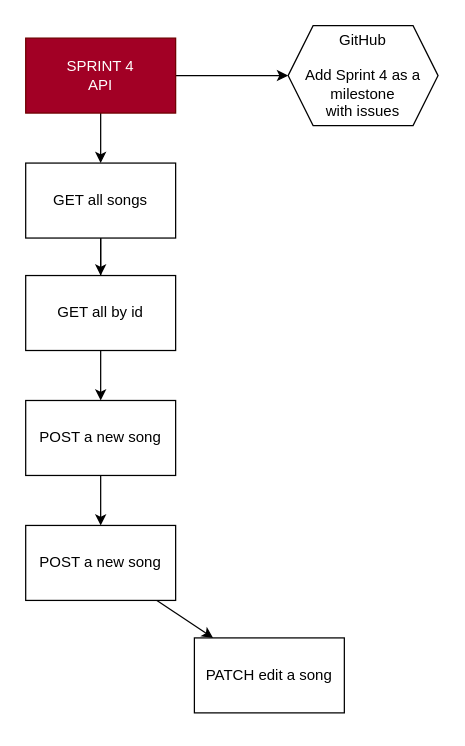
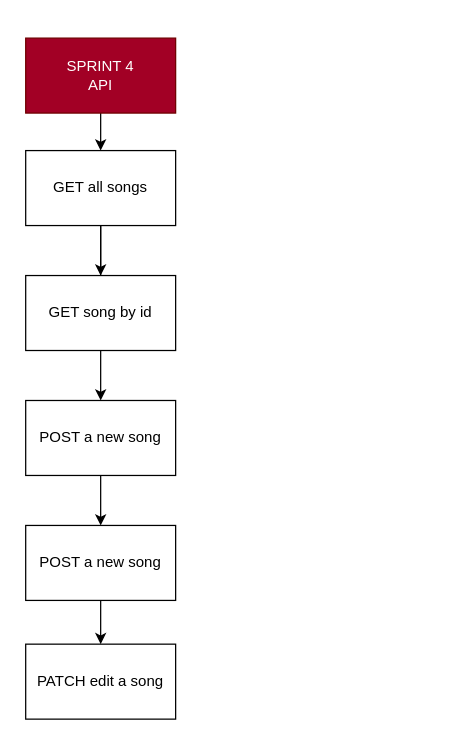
edge "SPRINT 4 API" -> "GitHub Add Sprint 4 as a milestone with issues": removed
node "GitHub Add Sprint 4 as a milestone with issues": removed
node "GET all songs": moved (101, 201) -> (101, 188)
node "GET all by id": label "GET all by id" -> "GET song by id"
node "PATCH edit a song": moved (269, 676) -> (101, 682)
